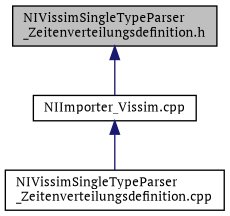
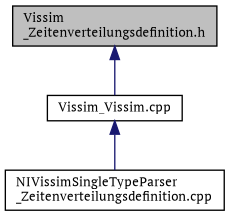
node "NIVissimSingleTypeParser _Zeitenverteilungsdefinition.h": label "NIVissimSingleTypeParser _Zeitenverteilungsdefinition.h" -> "Vissim _Zeitenverteilungsdefinition.h"
node "NIImporter_Vissim.cpp": label "NIImporter_Vissim.cpp" -> "Vissim_Vissim.cpp"
